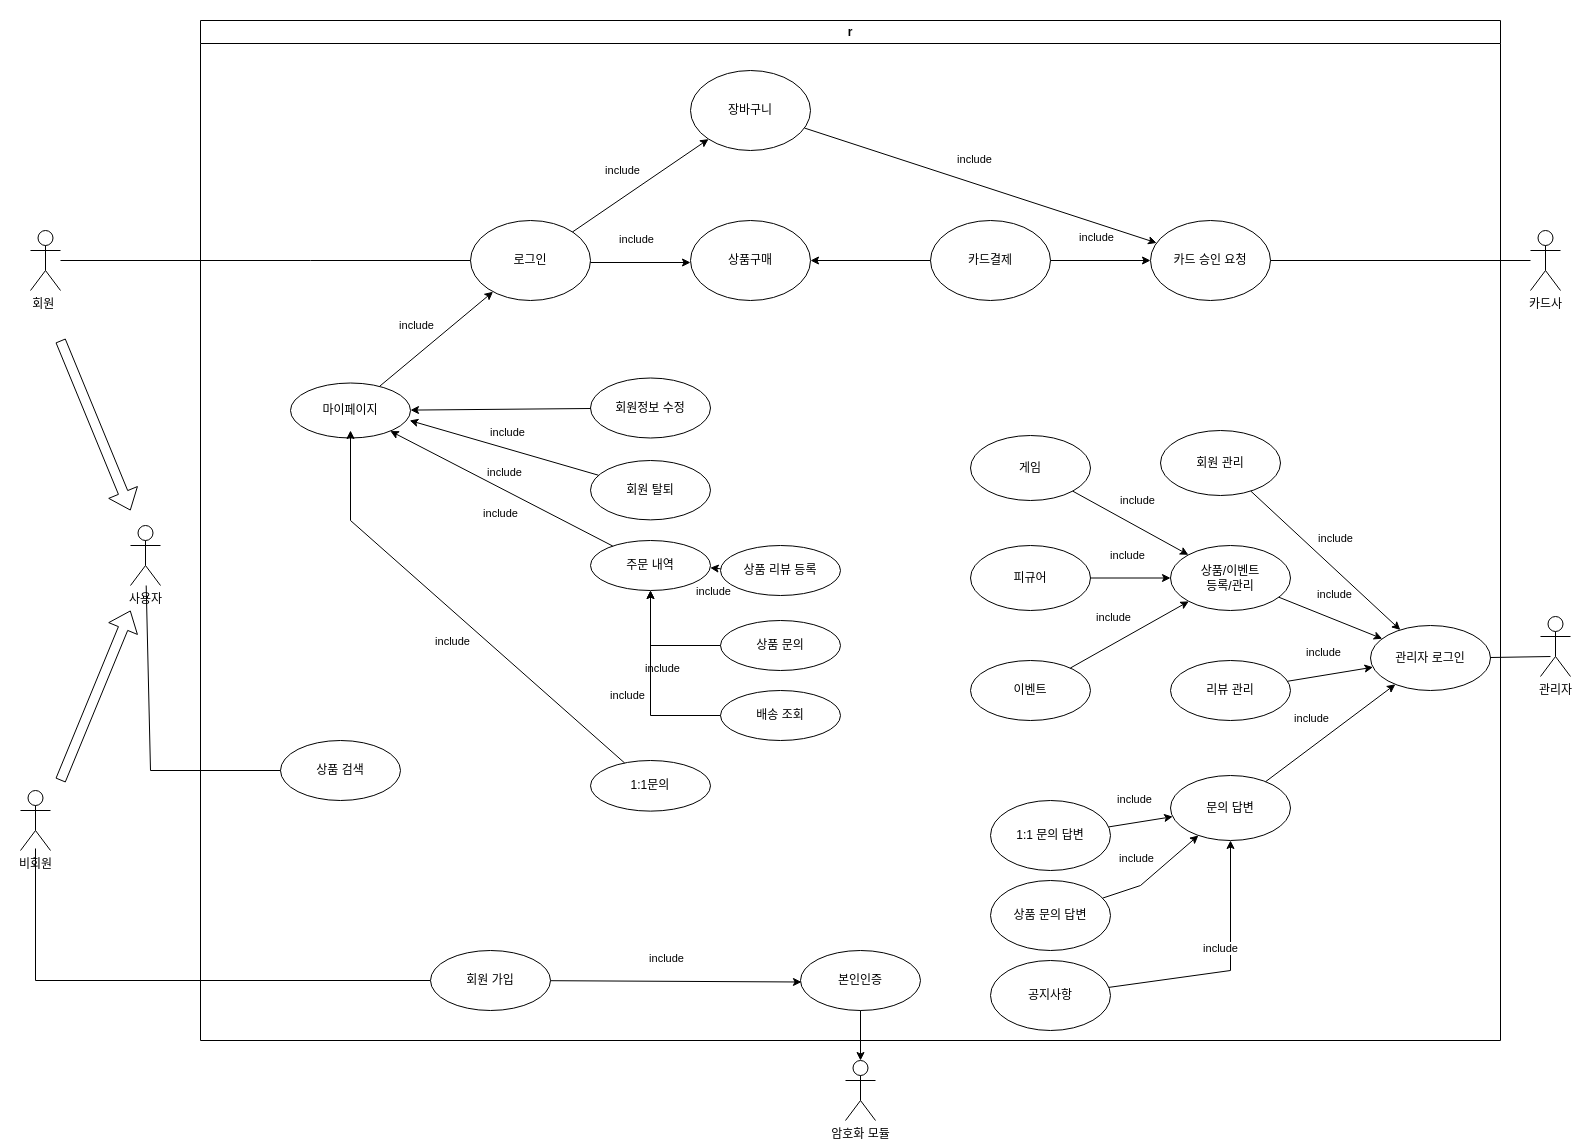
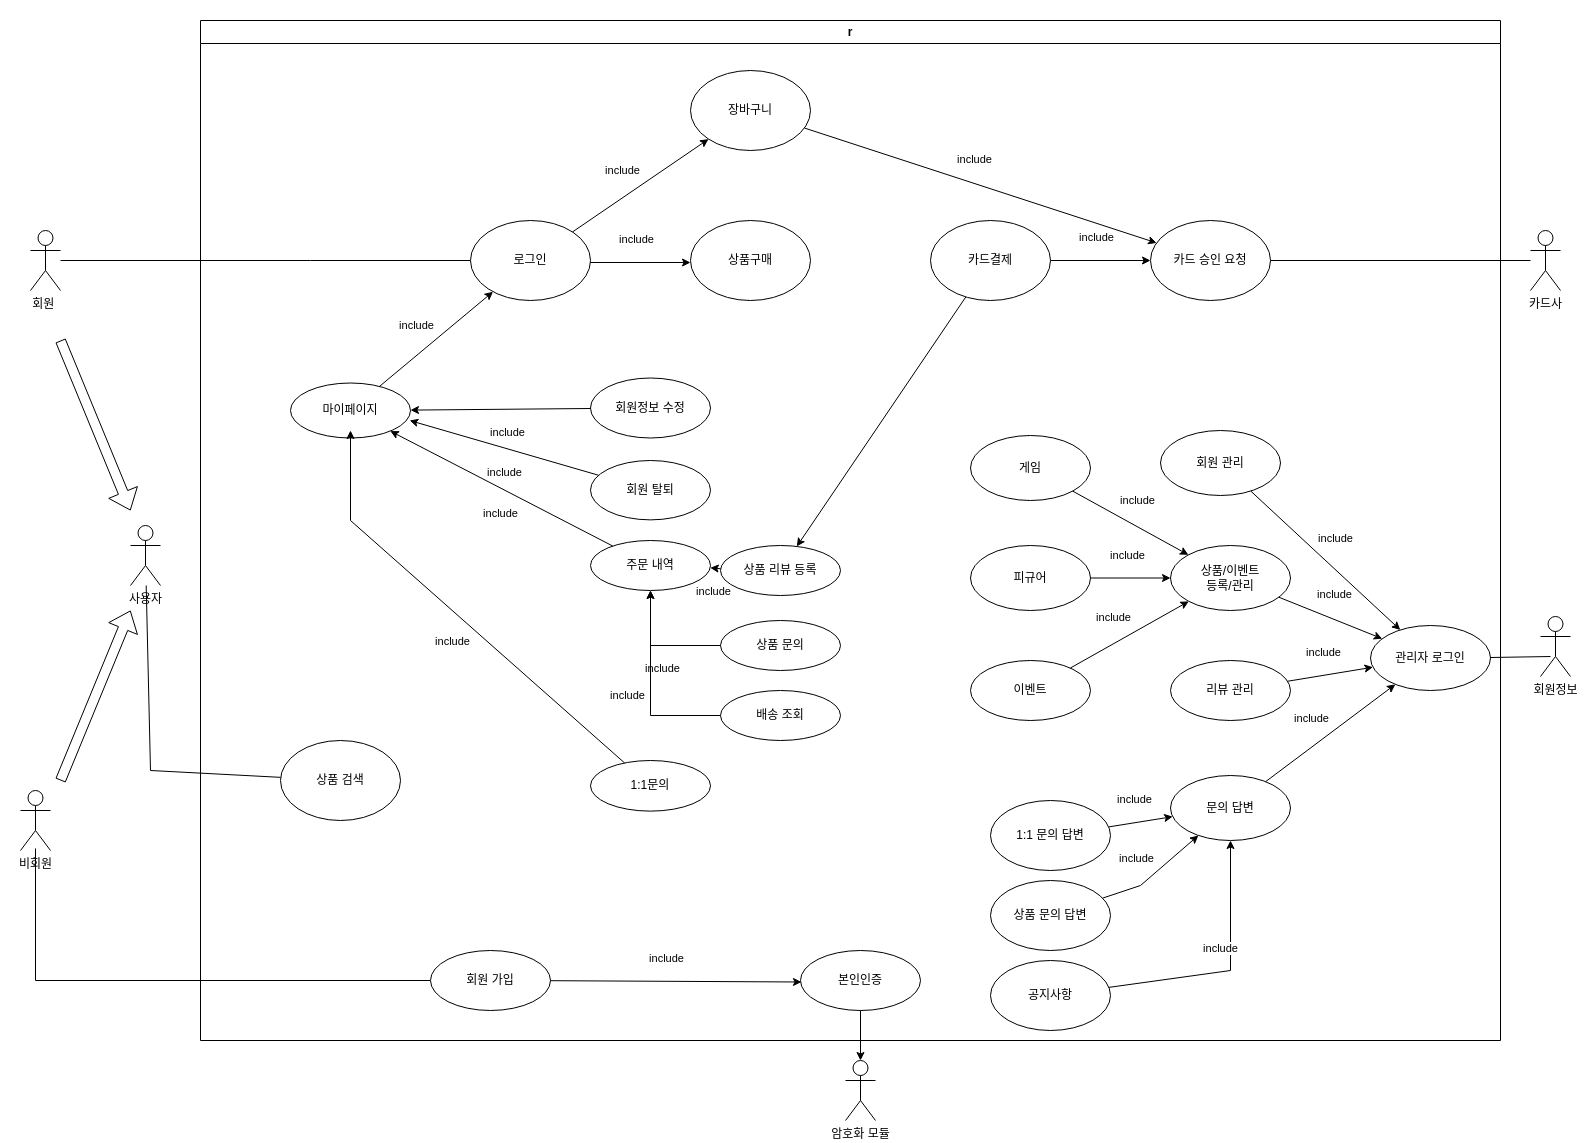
edge "카드결제" -> "상품구매": now "카드결제" -> "상품 리뷰 등록"
node "관리자": label "관리자" -> "회원정보"
node "상품 검색": size 120x60 -> 120x80
